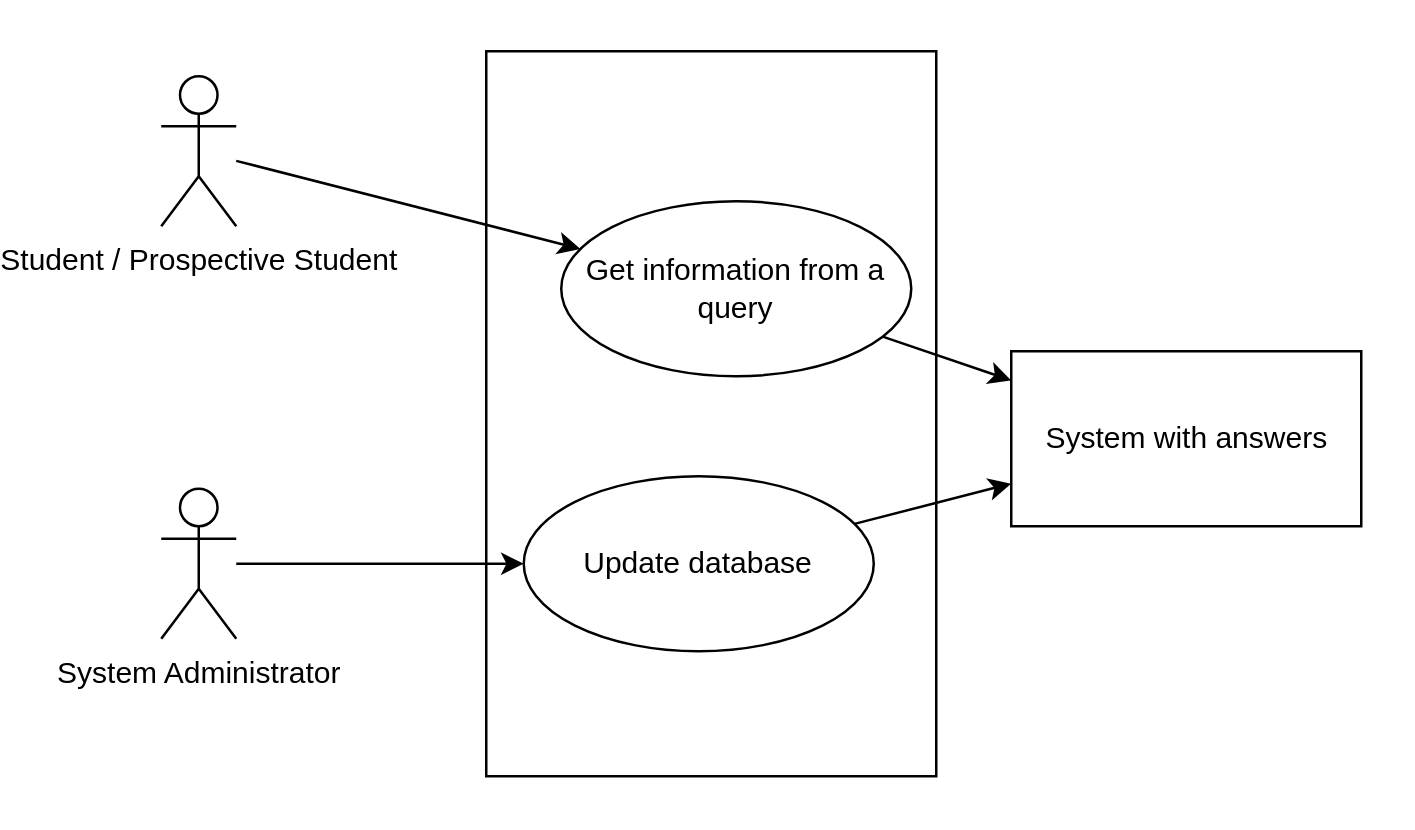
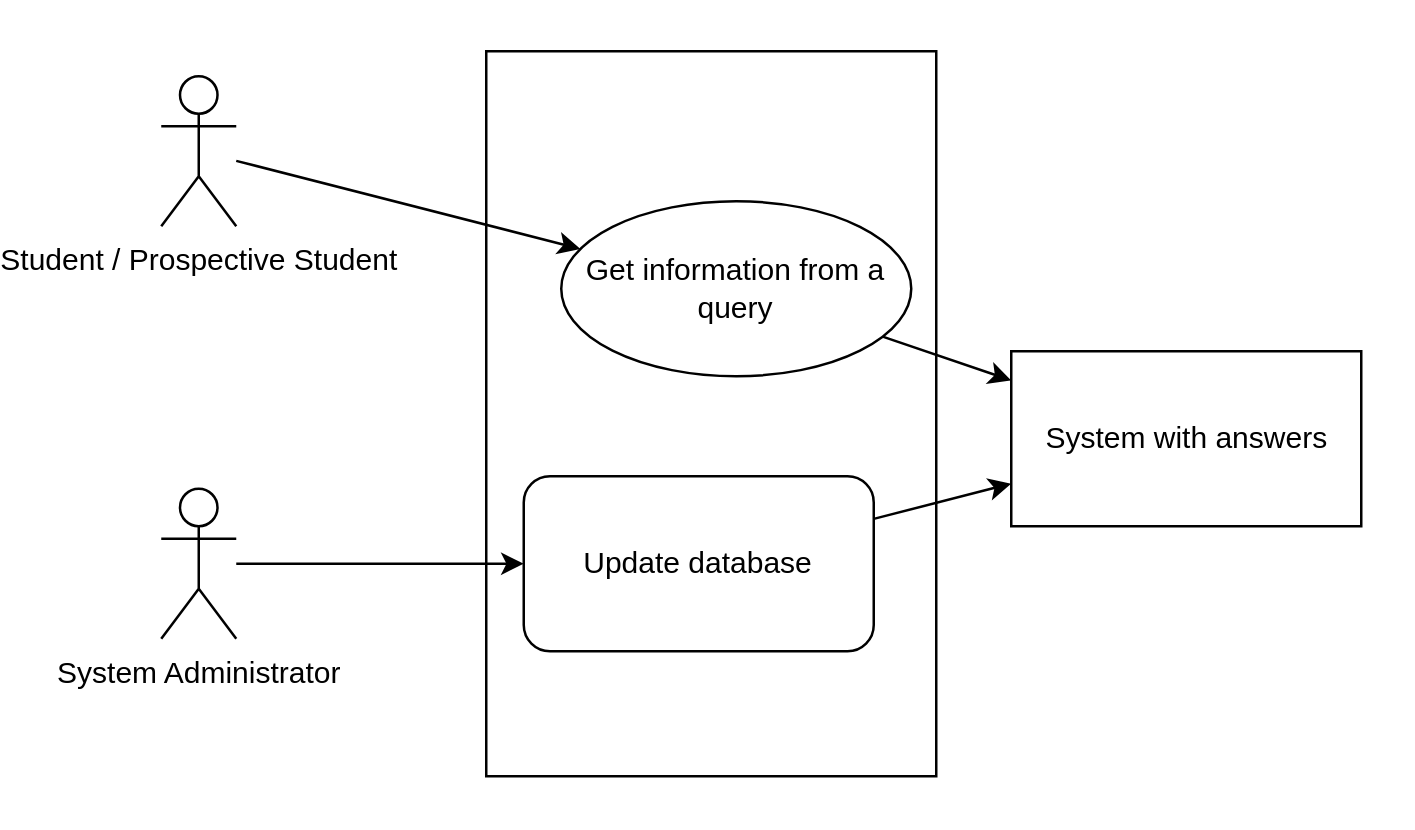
node "Update database": shape ellipse -> rounded rectangle
